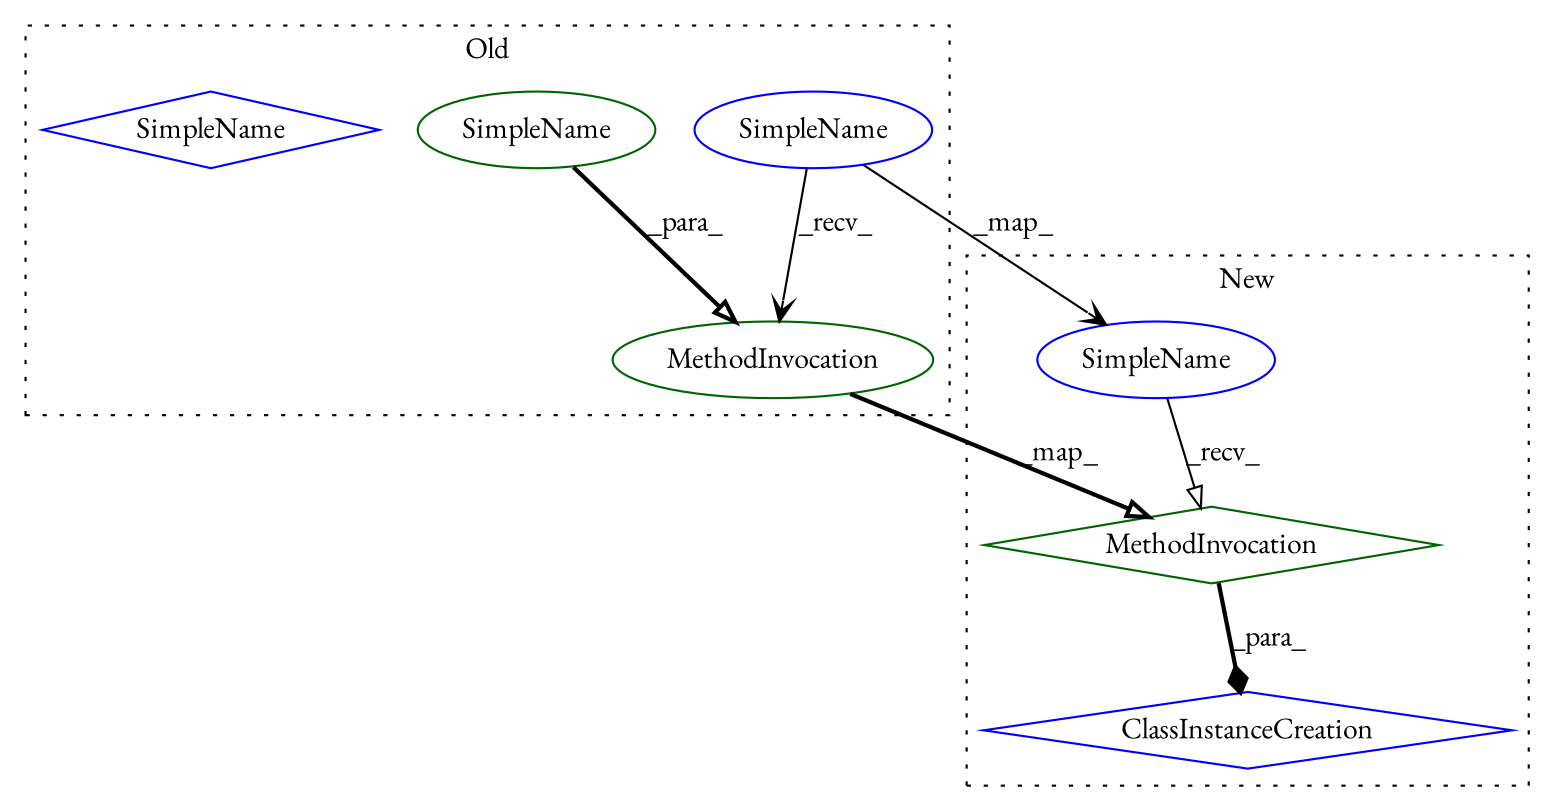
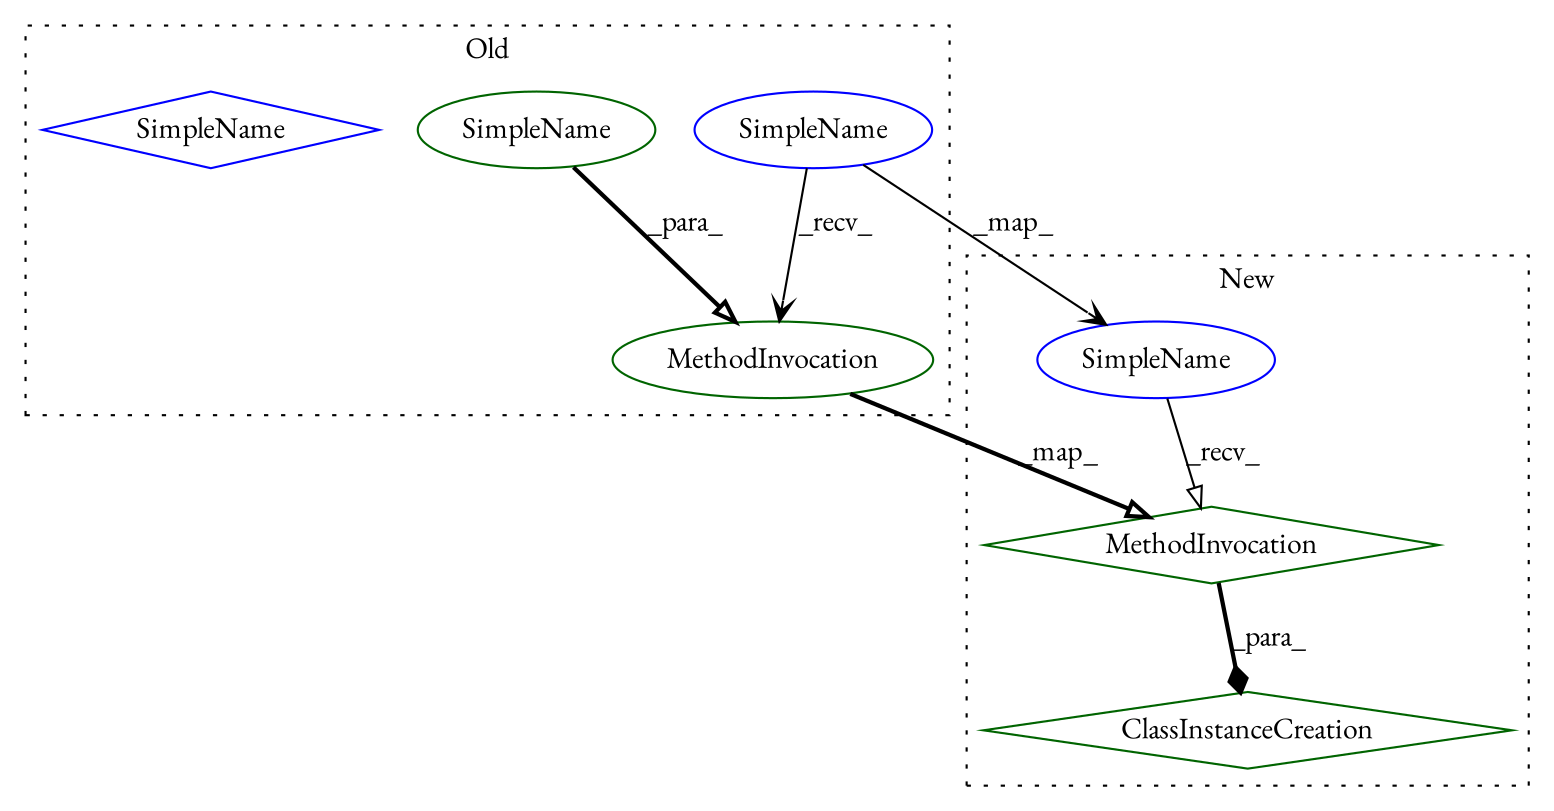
node "ClassInstanceCreation": color blue -> darkgreen
